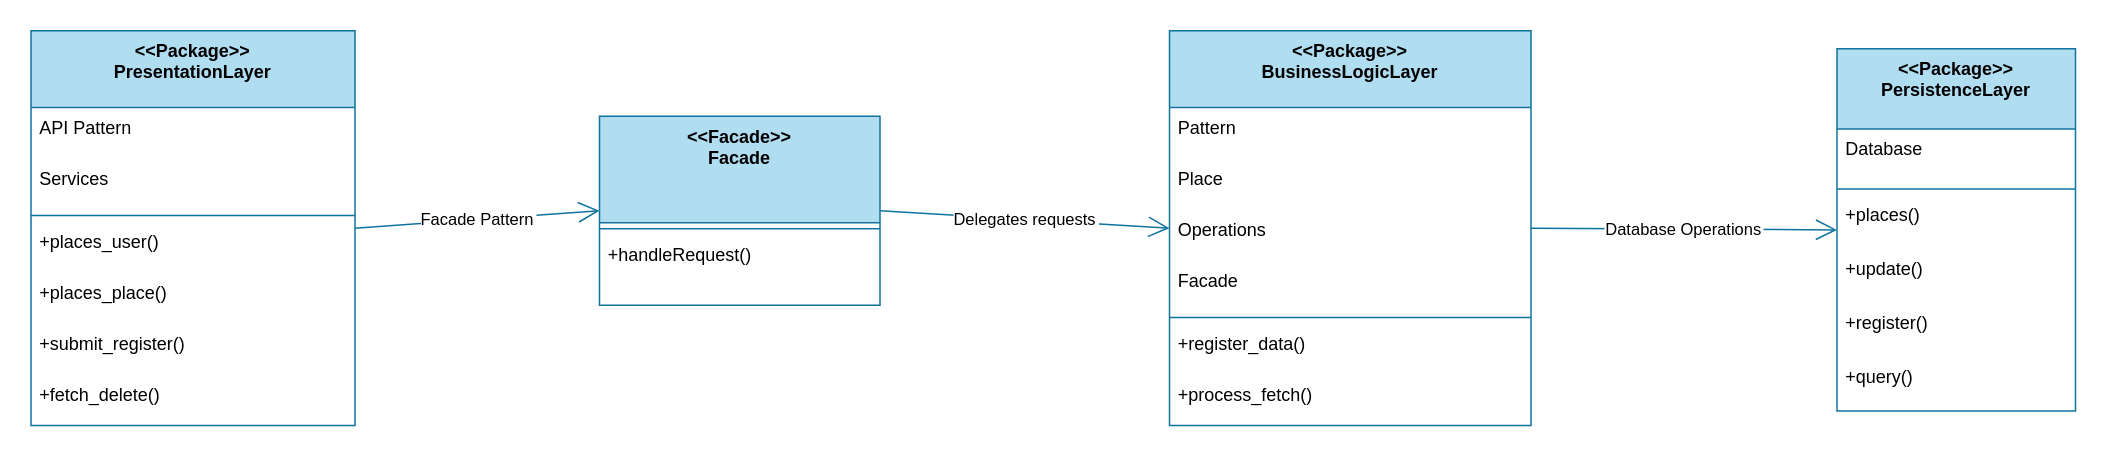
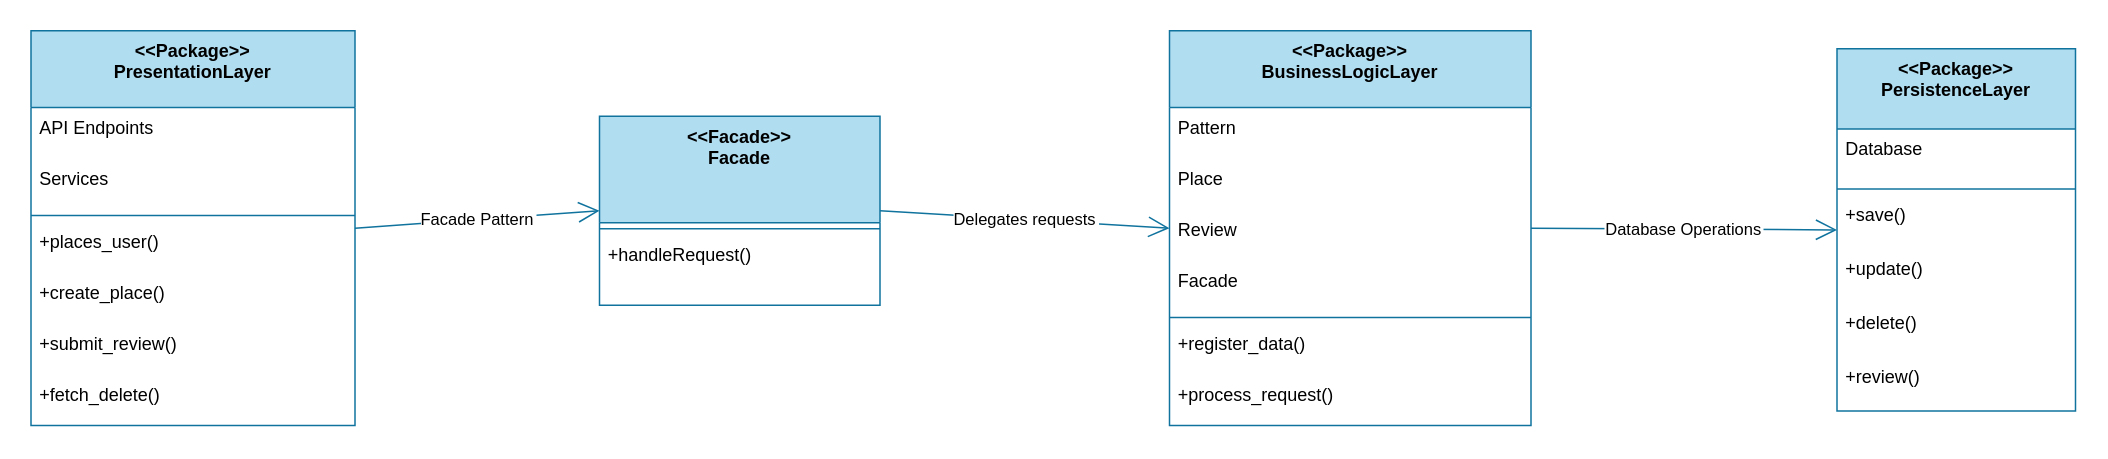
node "API Pattern": label "API Pattern" -> "API Endpoints"
node "+places()": label "+places()" -> "+save()"
node "Operations": label "Operations" -> "Review"
node "+places_place()": label "+places_place()" -> "+create_place()"
node "+register()": label "+register()" -> "+delete()"
node "+submit_register()": label "+submit_register()" -> "+submit_review()"
node "+query()": label "+query()" -> "+review()"
node "+process_fetch()": label "+process_fetch()" -> "+process_request()"
